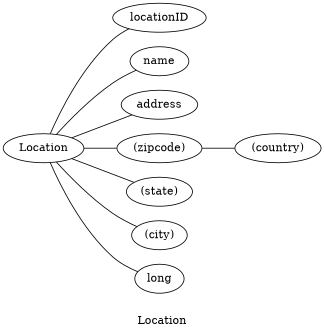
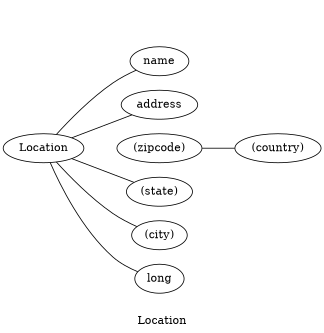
node "locationID": removed
edge "Location" -- "(zipcode)": removed
